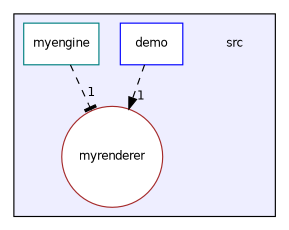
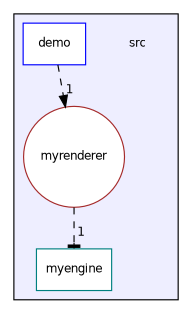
edge "myengine" -> "myrenderer": reversed
